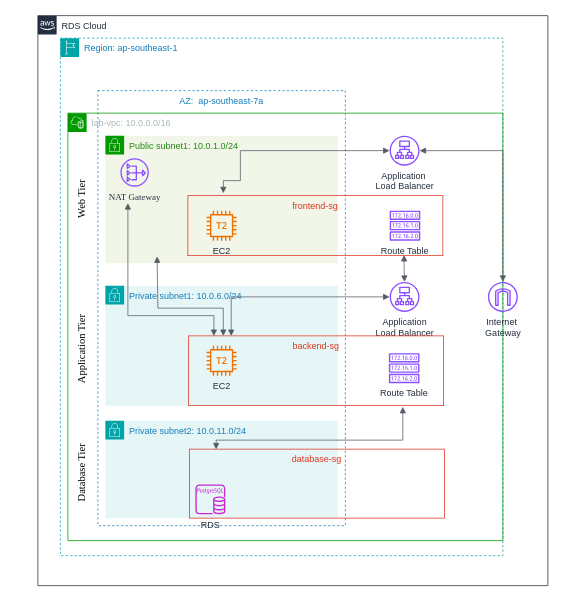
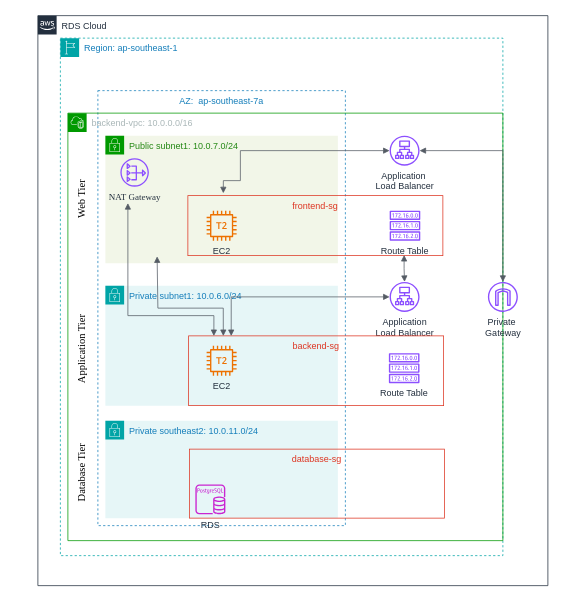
node "lab-vpc: 10.0.0.0/16": label "lab-vpc: 10.0.0.0/16" -> "backend-vpc: 10.0.0.0/16"
node "Public subnet1: 10.0.1.0/24": label "Public subnet1: 10.0.1.0/24" -> "Public subnet1: 10.0.7.0/24"
node "Internet Gateway": label "Internet Gateway" -> "Private Gateway"
edge "backend-sg" -- "database-sg": removed
node "Private subnet2: 10.0.11.0/24": label "Private subnet2: 10.0.11.0/24" -> "Private southeast2: 10.0.11.0/24"
